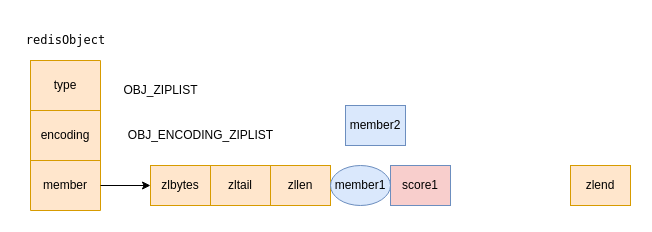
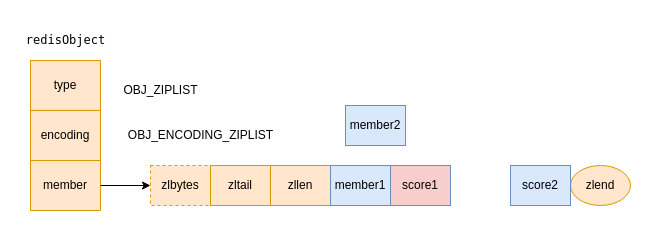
node "zlbytes": style solid -> dashed
node "member1": shape ellipse -> rectangle
node "score2": added
node "zlend": shape rectangle -> ellipse
